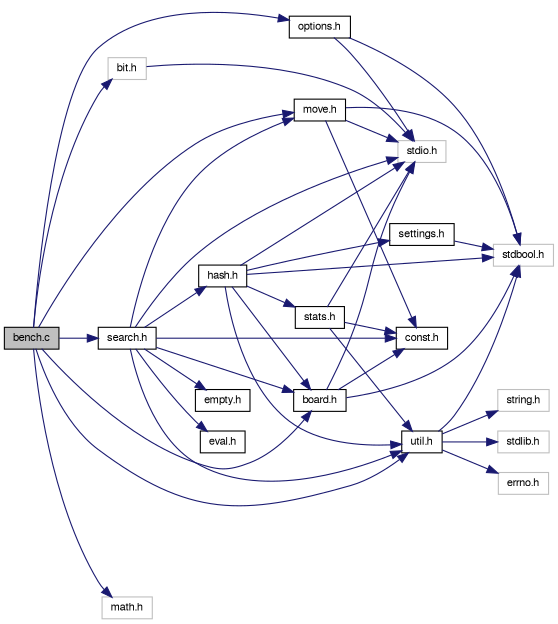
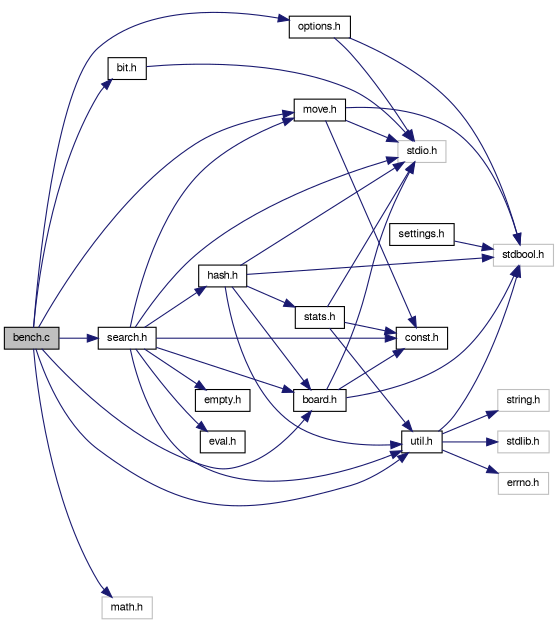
node "bit.h": color grey75 -> black
edge "hash.h" -> "settings.h": removed
